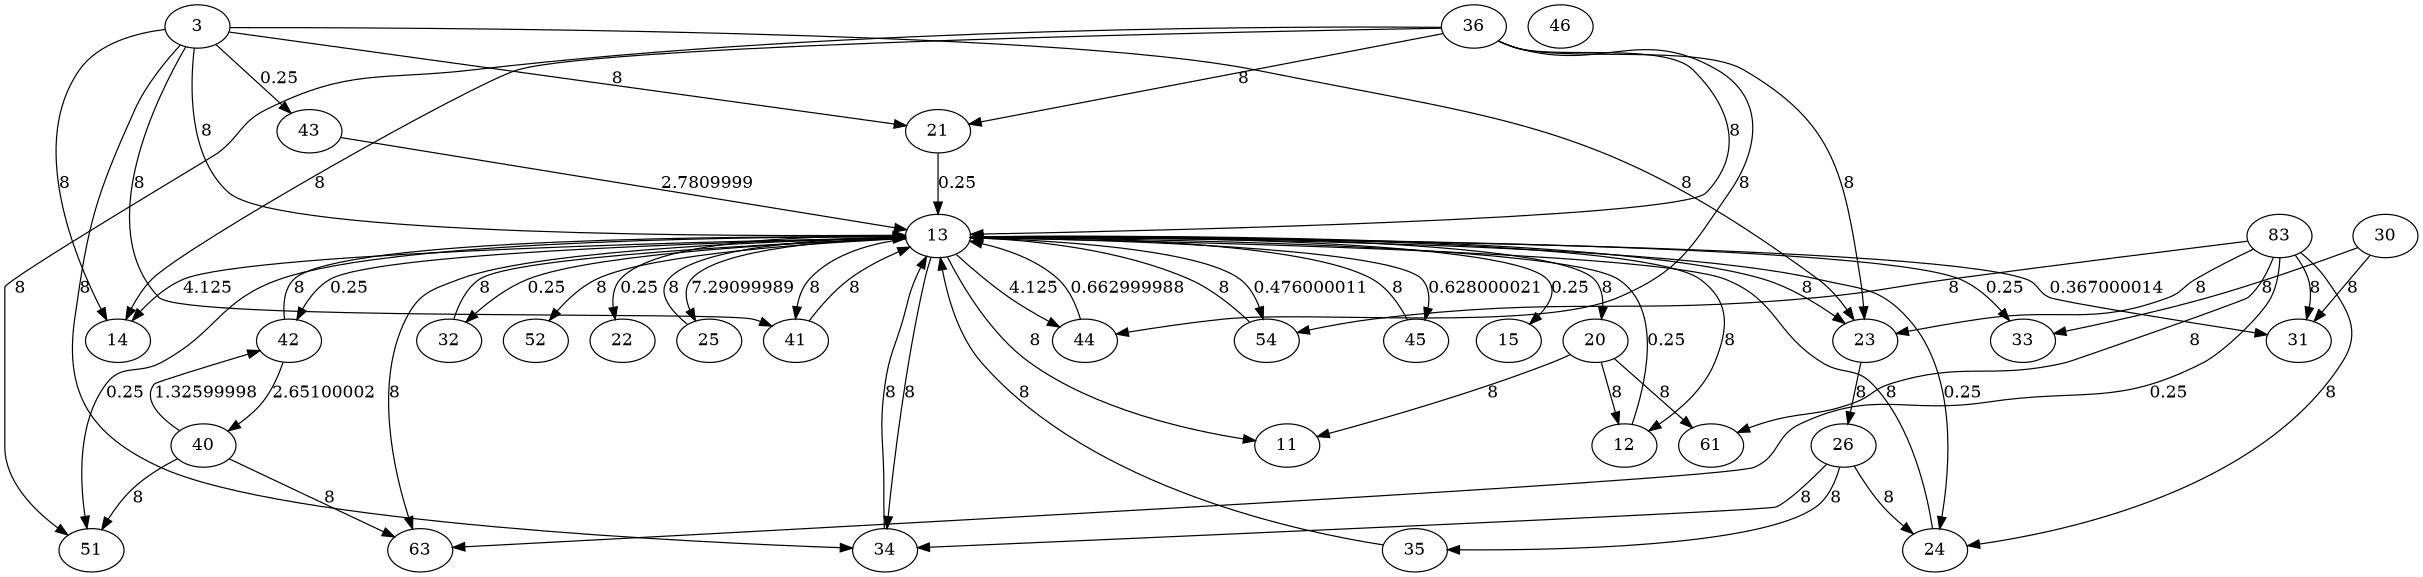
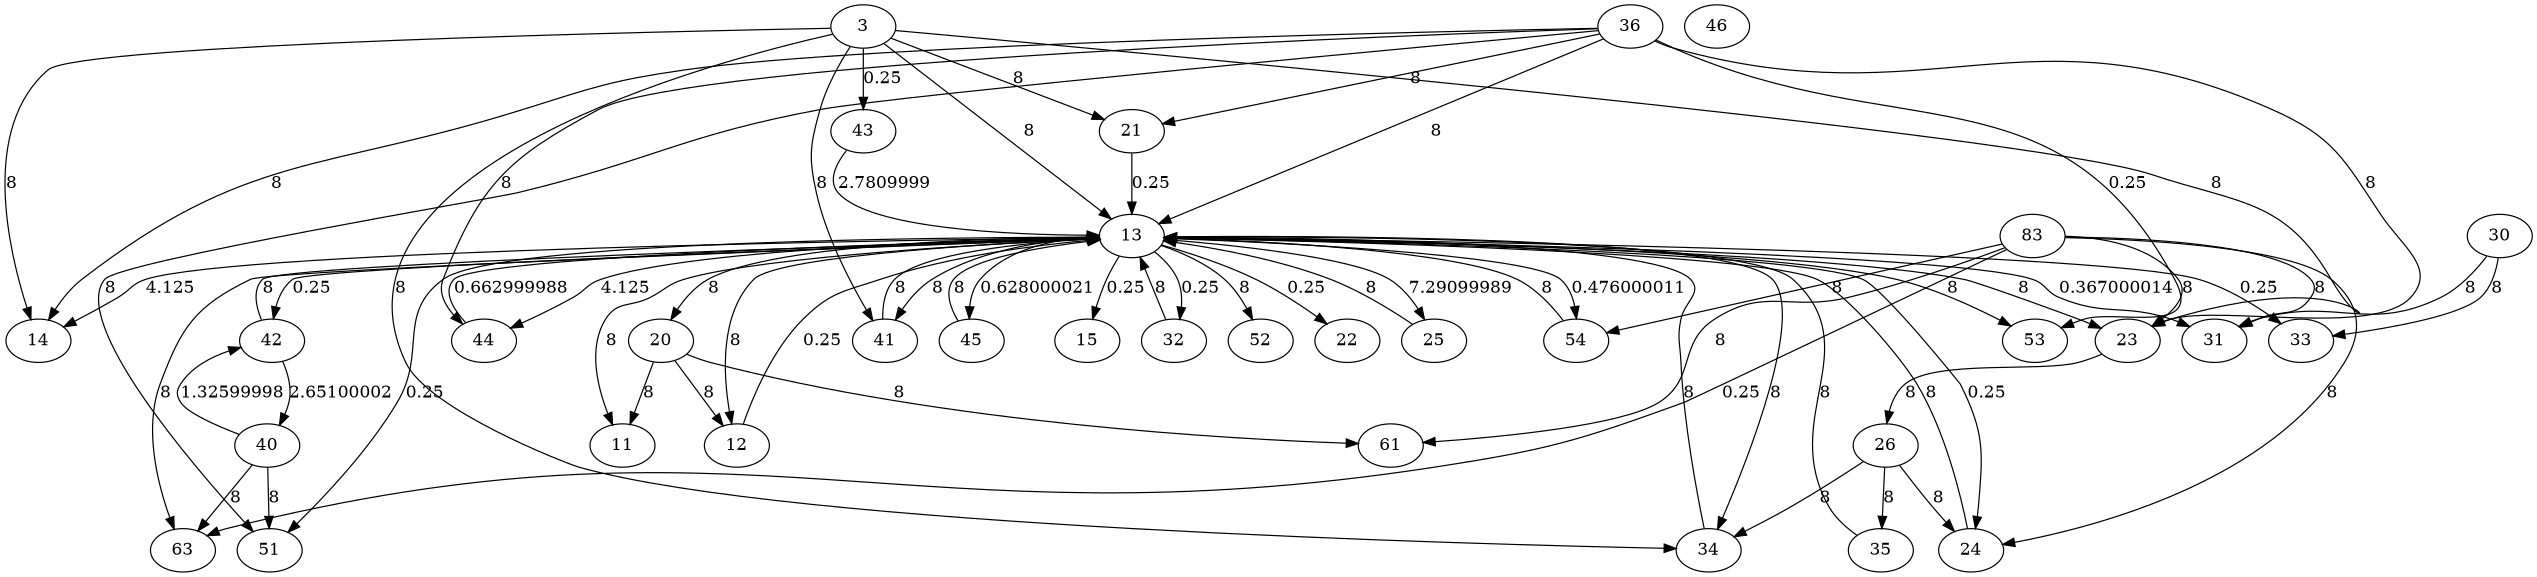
node "53": added
